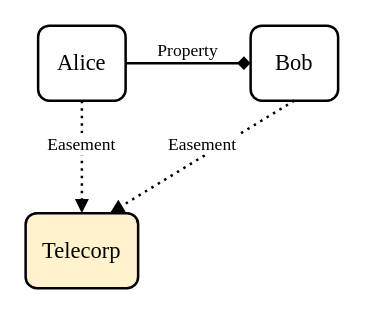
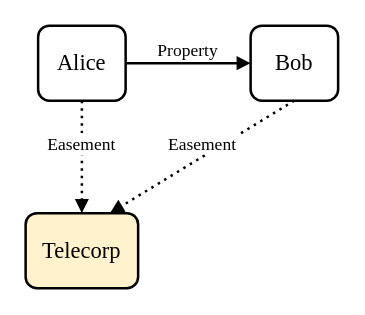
edge "Alice" -> "Bob": arrowhead diamond -> block
